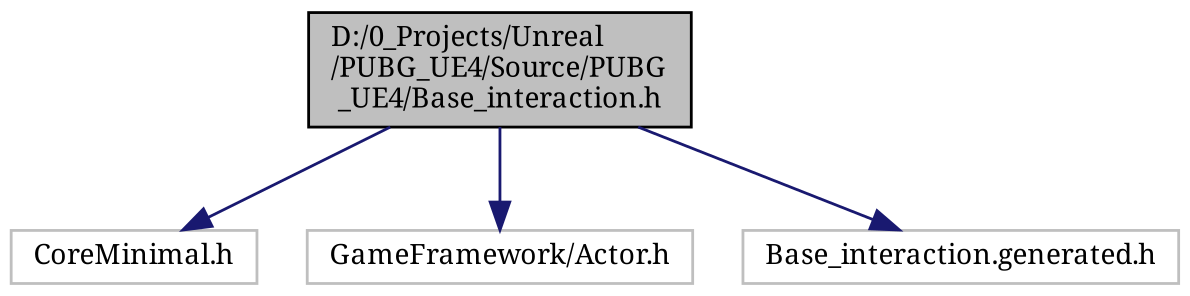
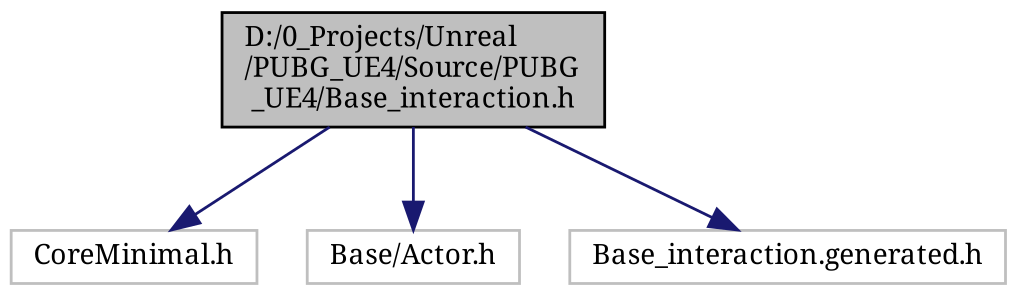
node "GameFramework/Actor.h": label "GameFramework/Actor.h" -> "Base/Actor.h"
